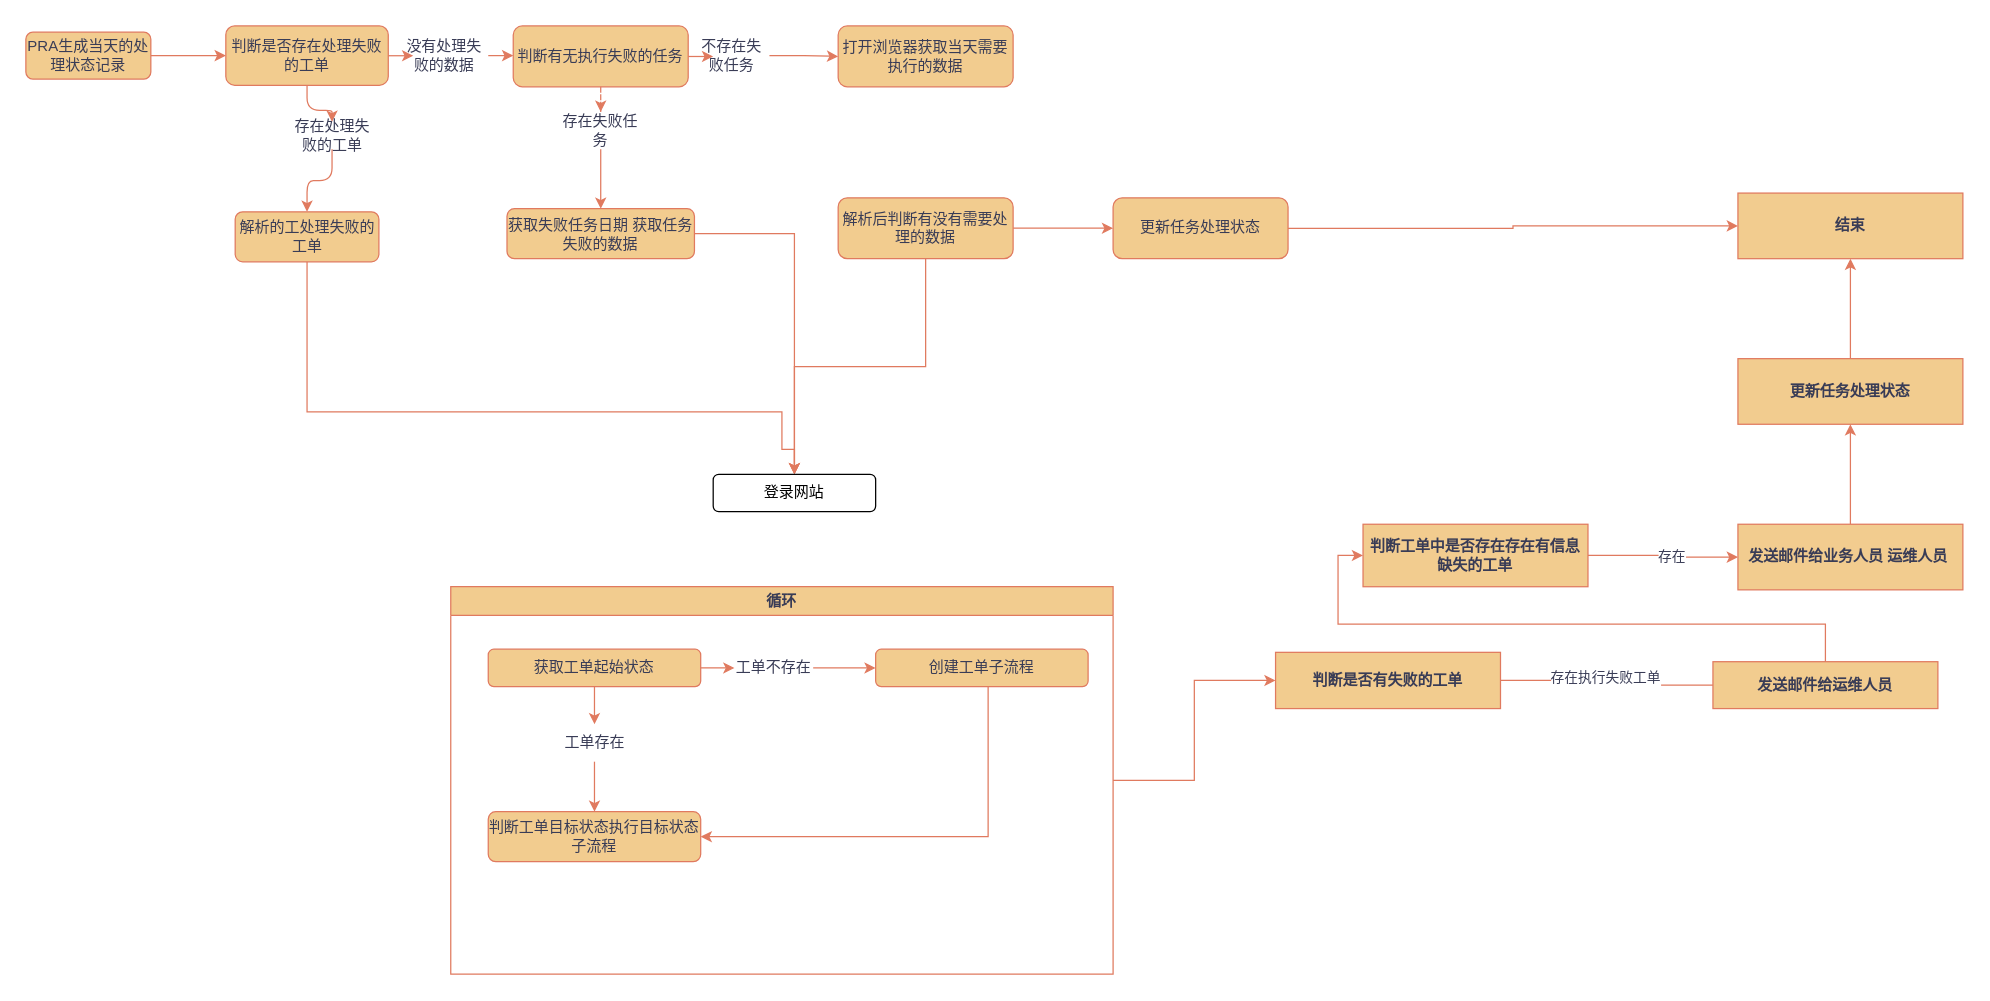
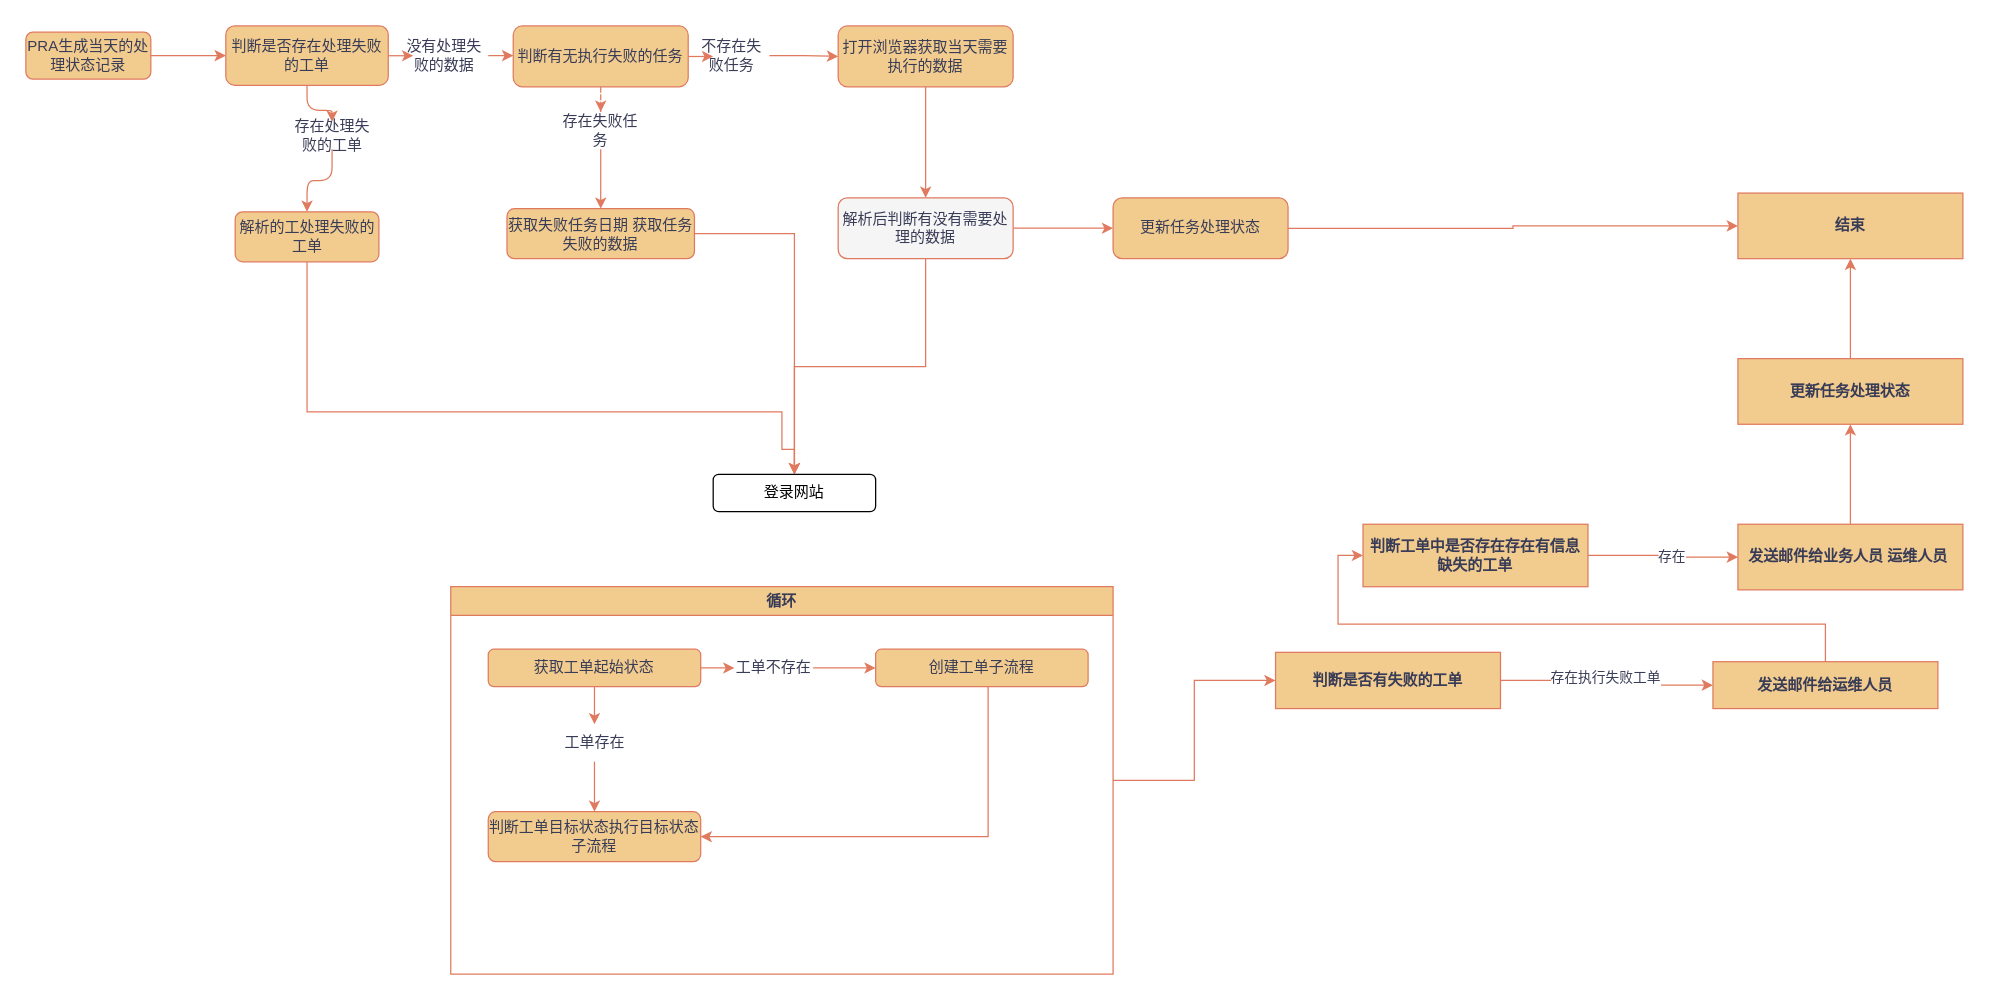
edge "打开浏览器获取当天需要执行的数据" -> "解析后判断有没有需要处理的数据": added
node "解析后判断有没有需要处理的数据": fillcolor #f2cc8f -> #f5f5f5
edge "判断是否有失败的工单" -- "发送邮件给运维人员": arrowhead none -> classic
